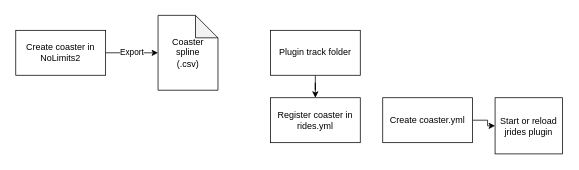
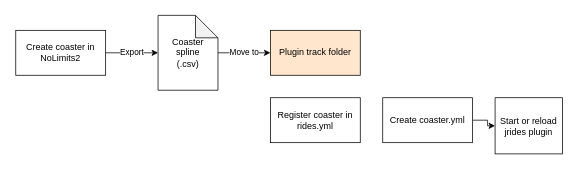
edge "Coaster spline (.csv)" -> "Plugin track folder": added, label "Move to"
node "Plugin track folder": fillcolor #ffffff -> #ffe6cc
edge "Plugin track folder" -> "Register coaster in rides.yml": removed
